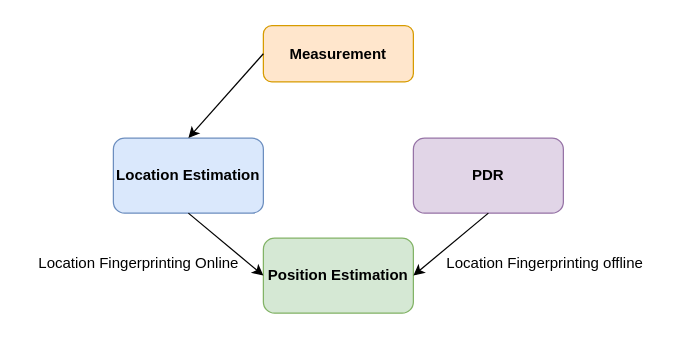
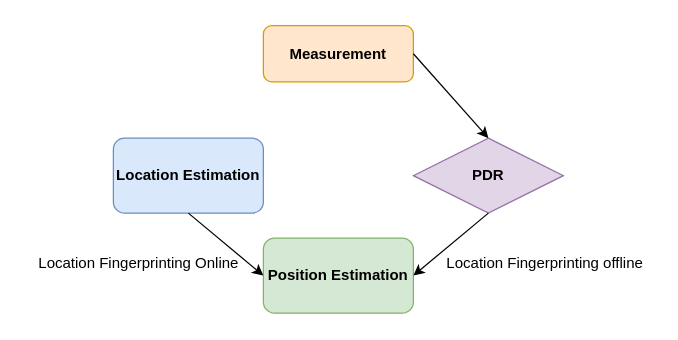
edge "Measurement" -> "Location Estimation": removed
edge "Measurement" -> "PDR": added
node "PDR": shape rounded rectangle -> diamond
